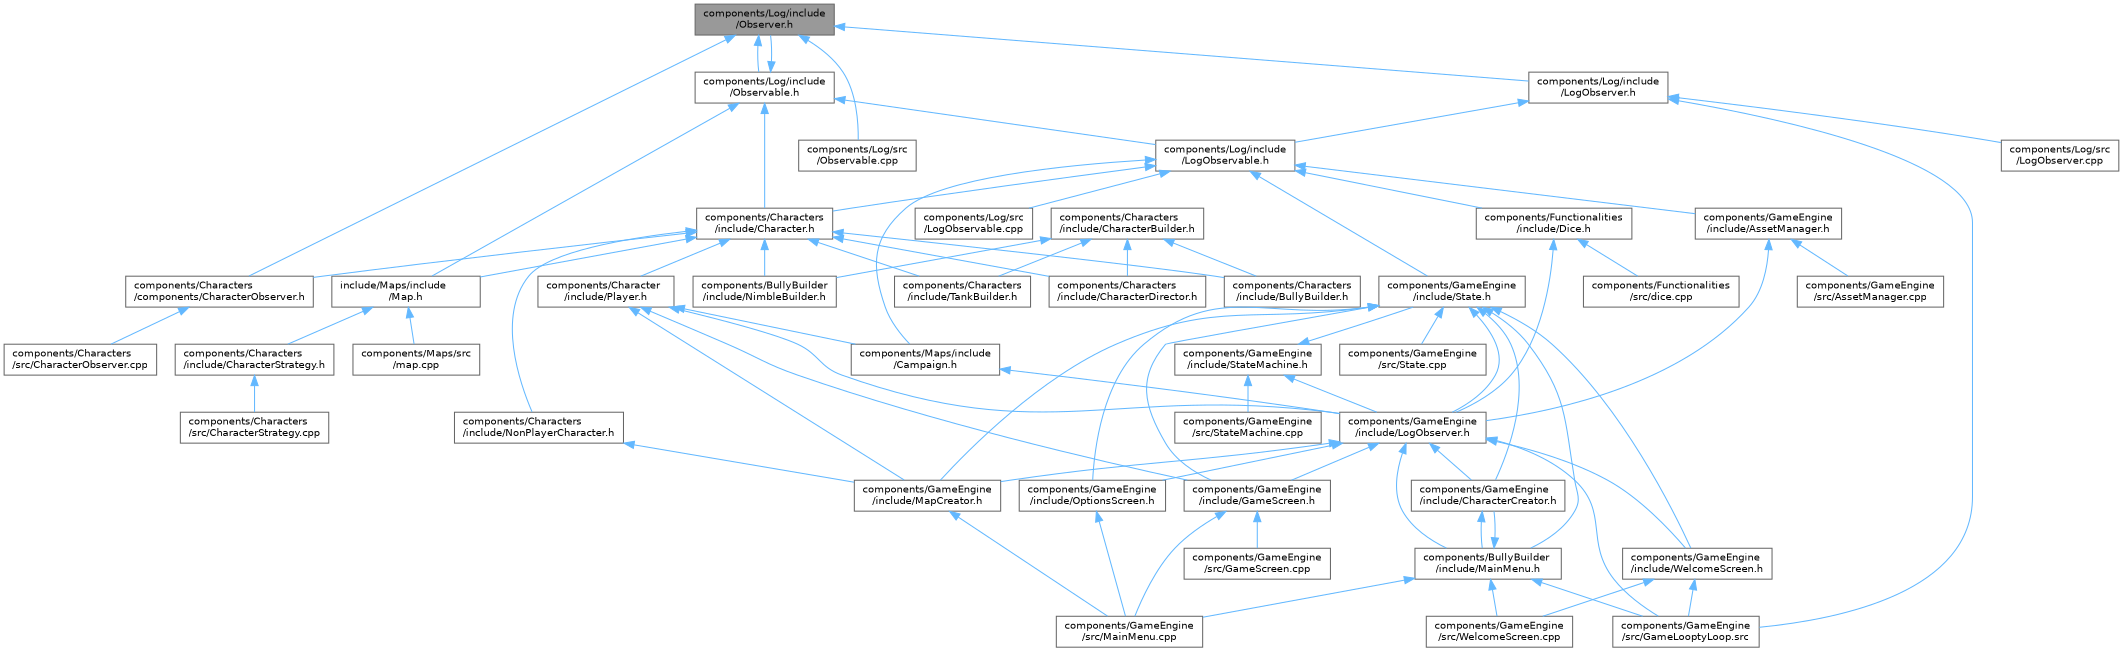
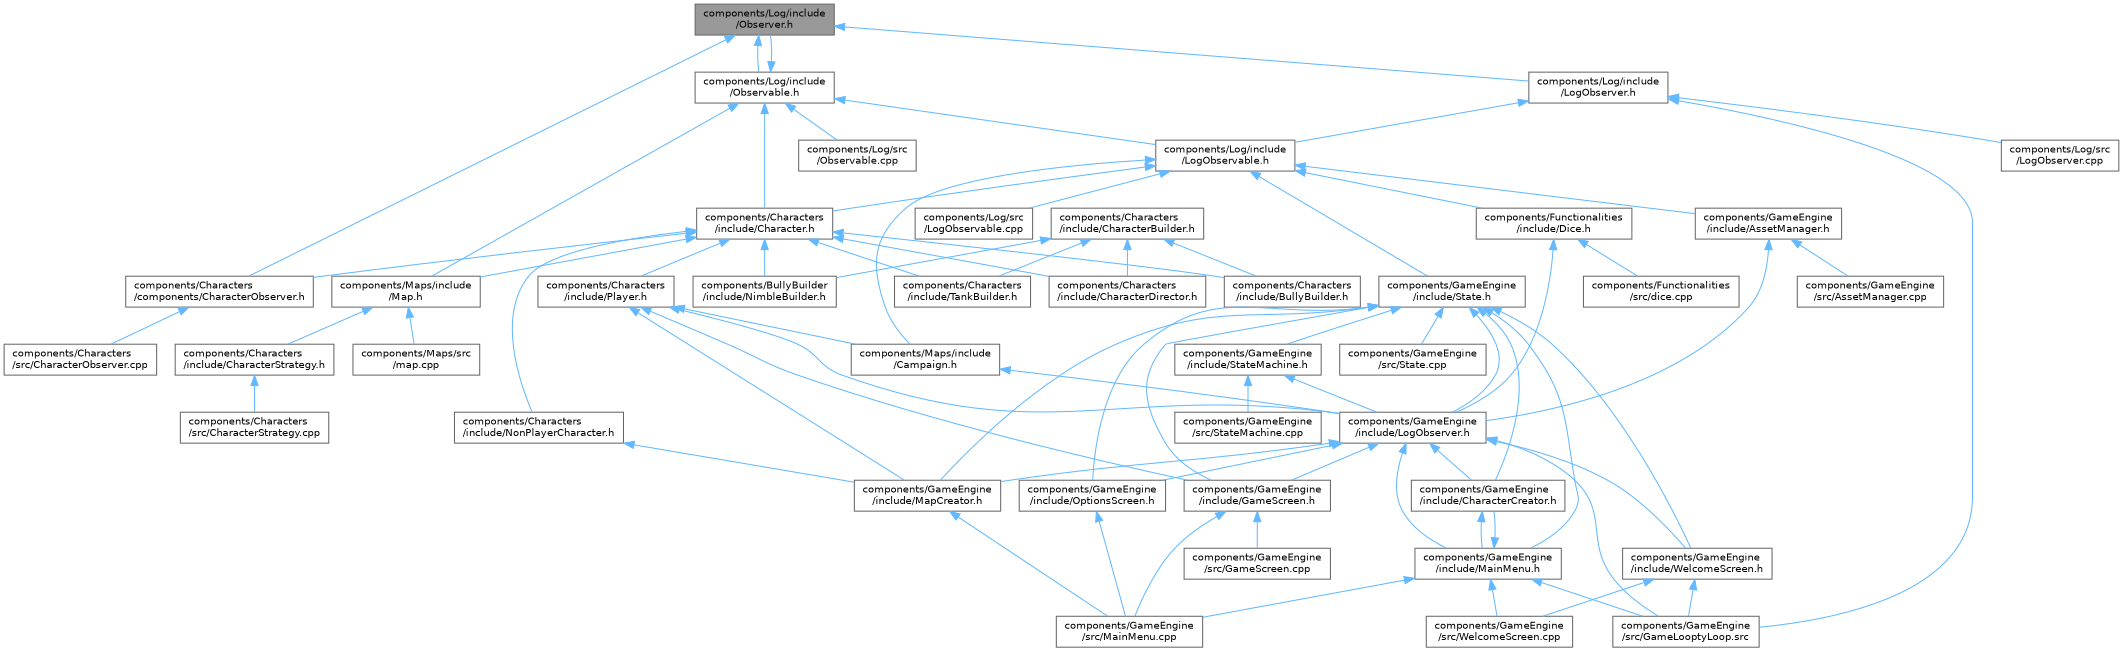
edge "components/Log/src /Observable.cpp" -> "components/Log/include /Observer.h": now "components/Log/src /Observable.cpp" -> "components/Log/include /Observable.h"
node "include/Maps/include /Map.h": label "include/Maps/include /Map.h" -> "components/Maps/include /Map.h"
node "components/Character /include/Player.h": label "components/Character /include/Player.h" -> "components/Characters /include/Player.h"
edge "components/GameEngine /include/State.h" -> "components/GameEngine /include/StateMachine.h": reversed
node "components/BullyBuilder /include/MainMenu.h": label "components/BullyBuilder /include/MainMenu.h" -> "components/GameEngine /include/MainMenu.h"
